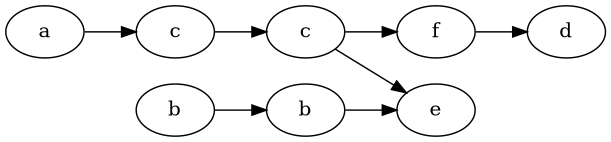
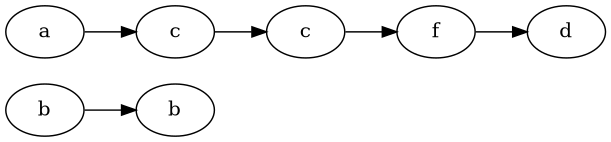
node "e": removed
